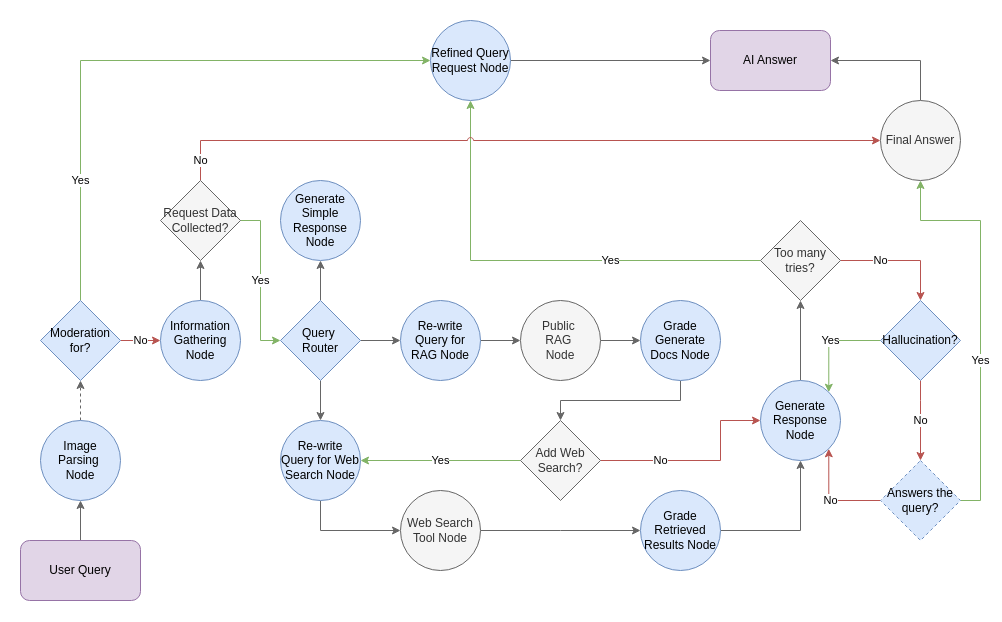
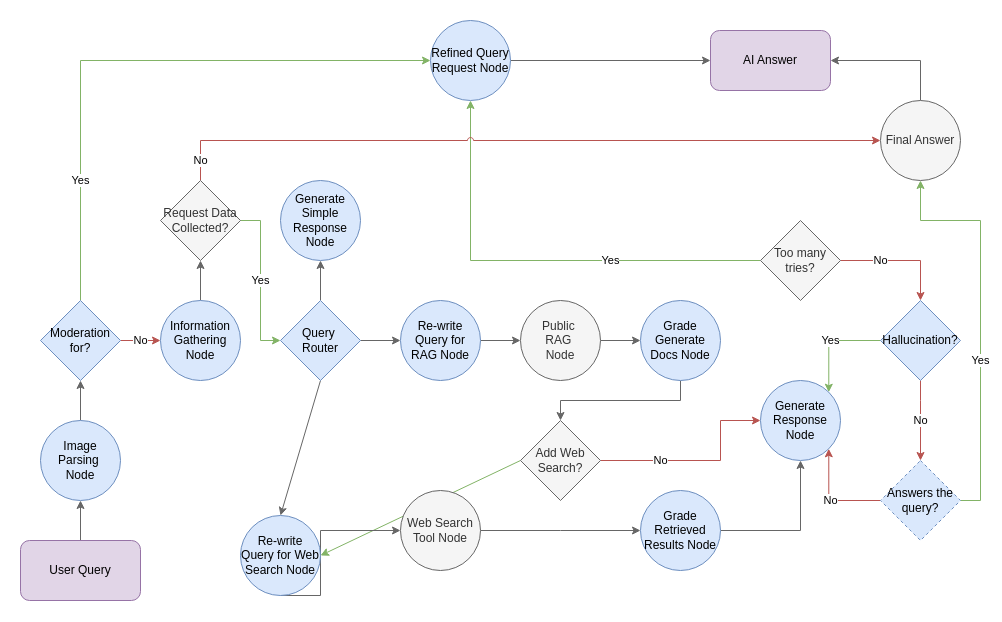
edge "Generate Response Node" -> "Too many tries?": removed
edge "Image Parsing Node" -> "Moderation for?": style dashed -> solid
node "Re-write Query for Web Search Node": moved (321, 461) -> (281, 556)
